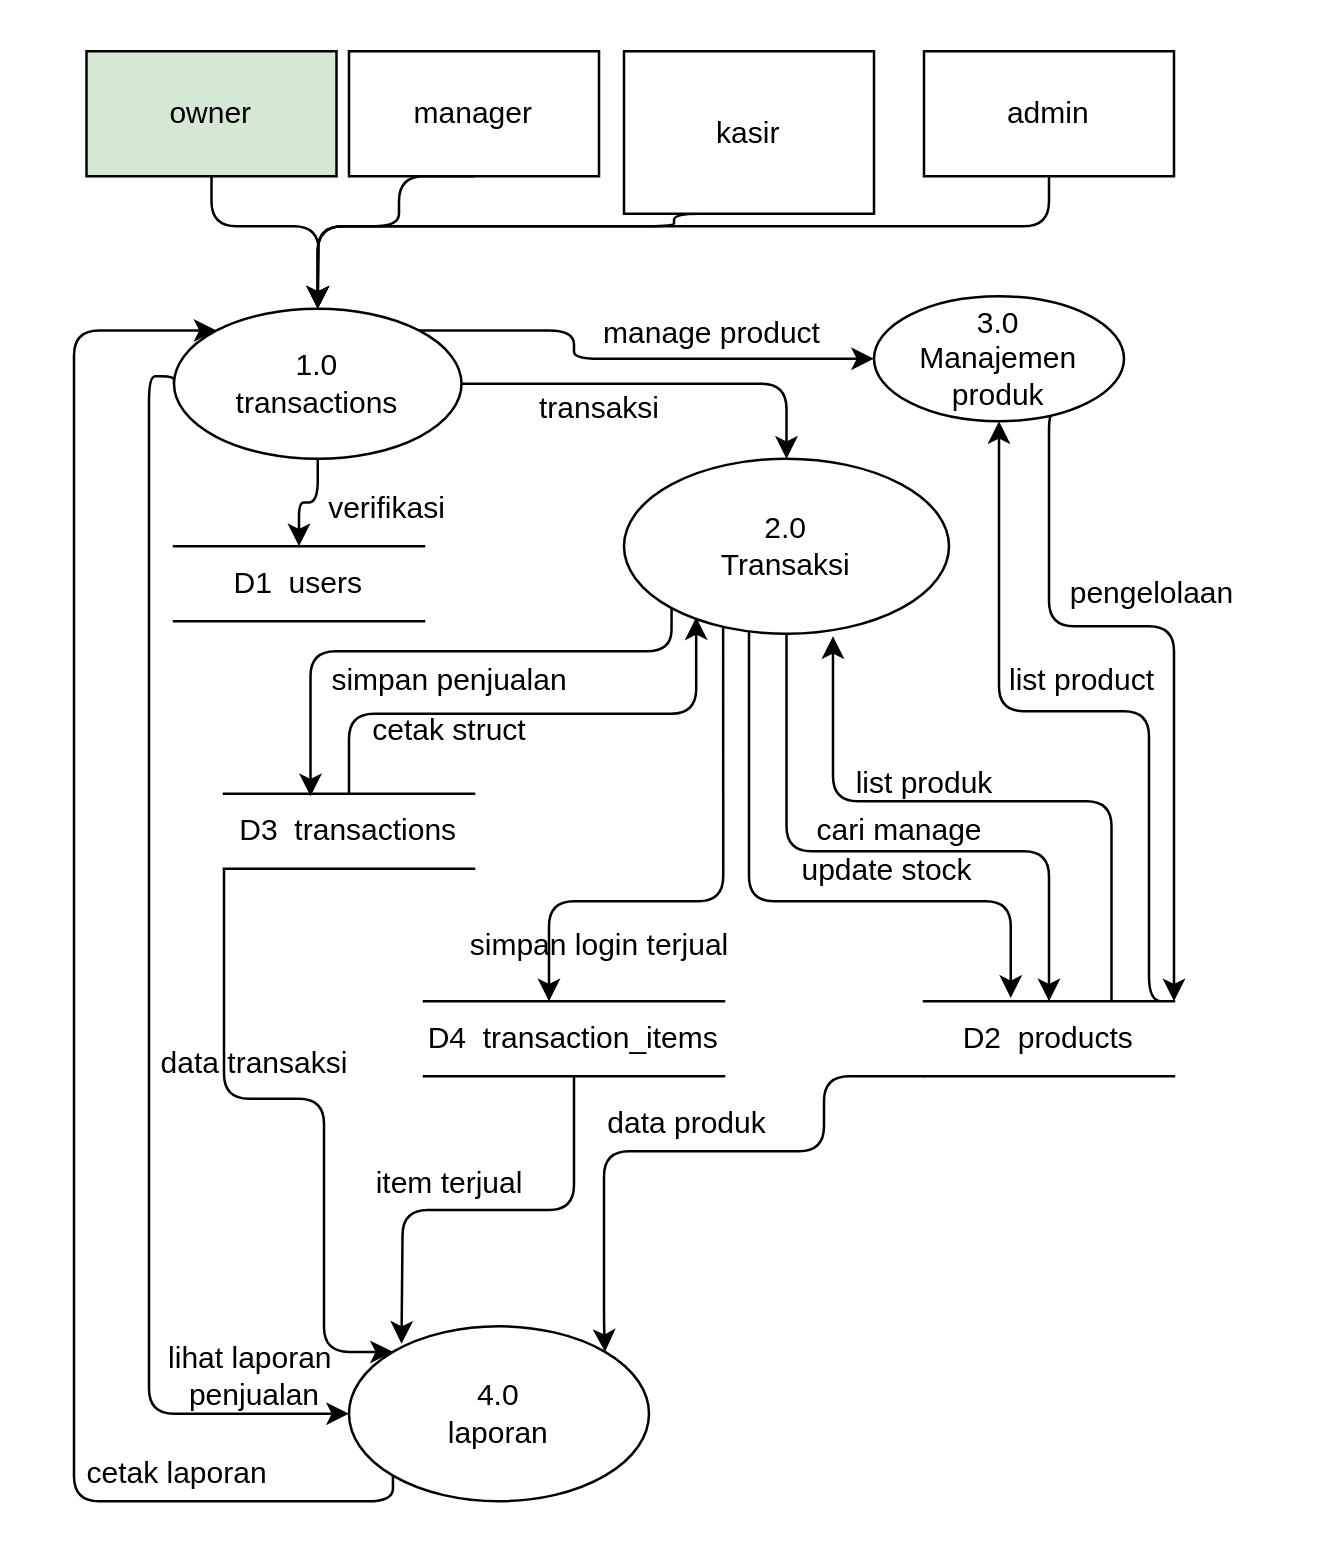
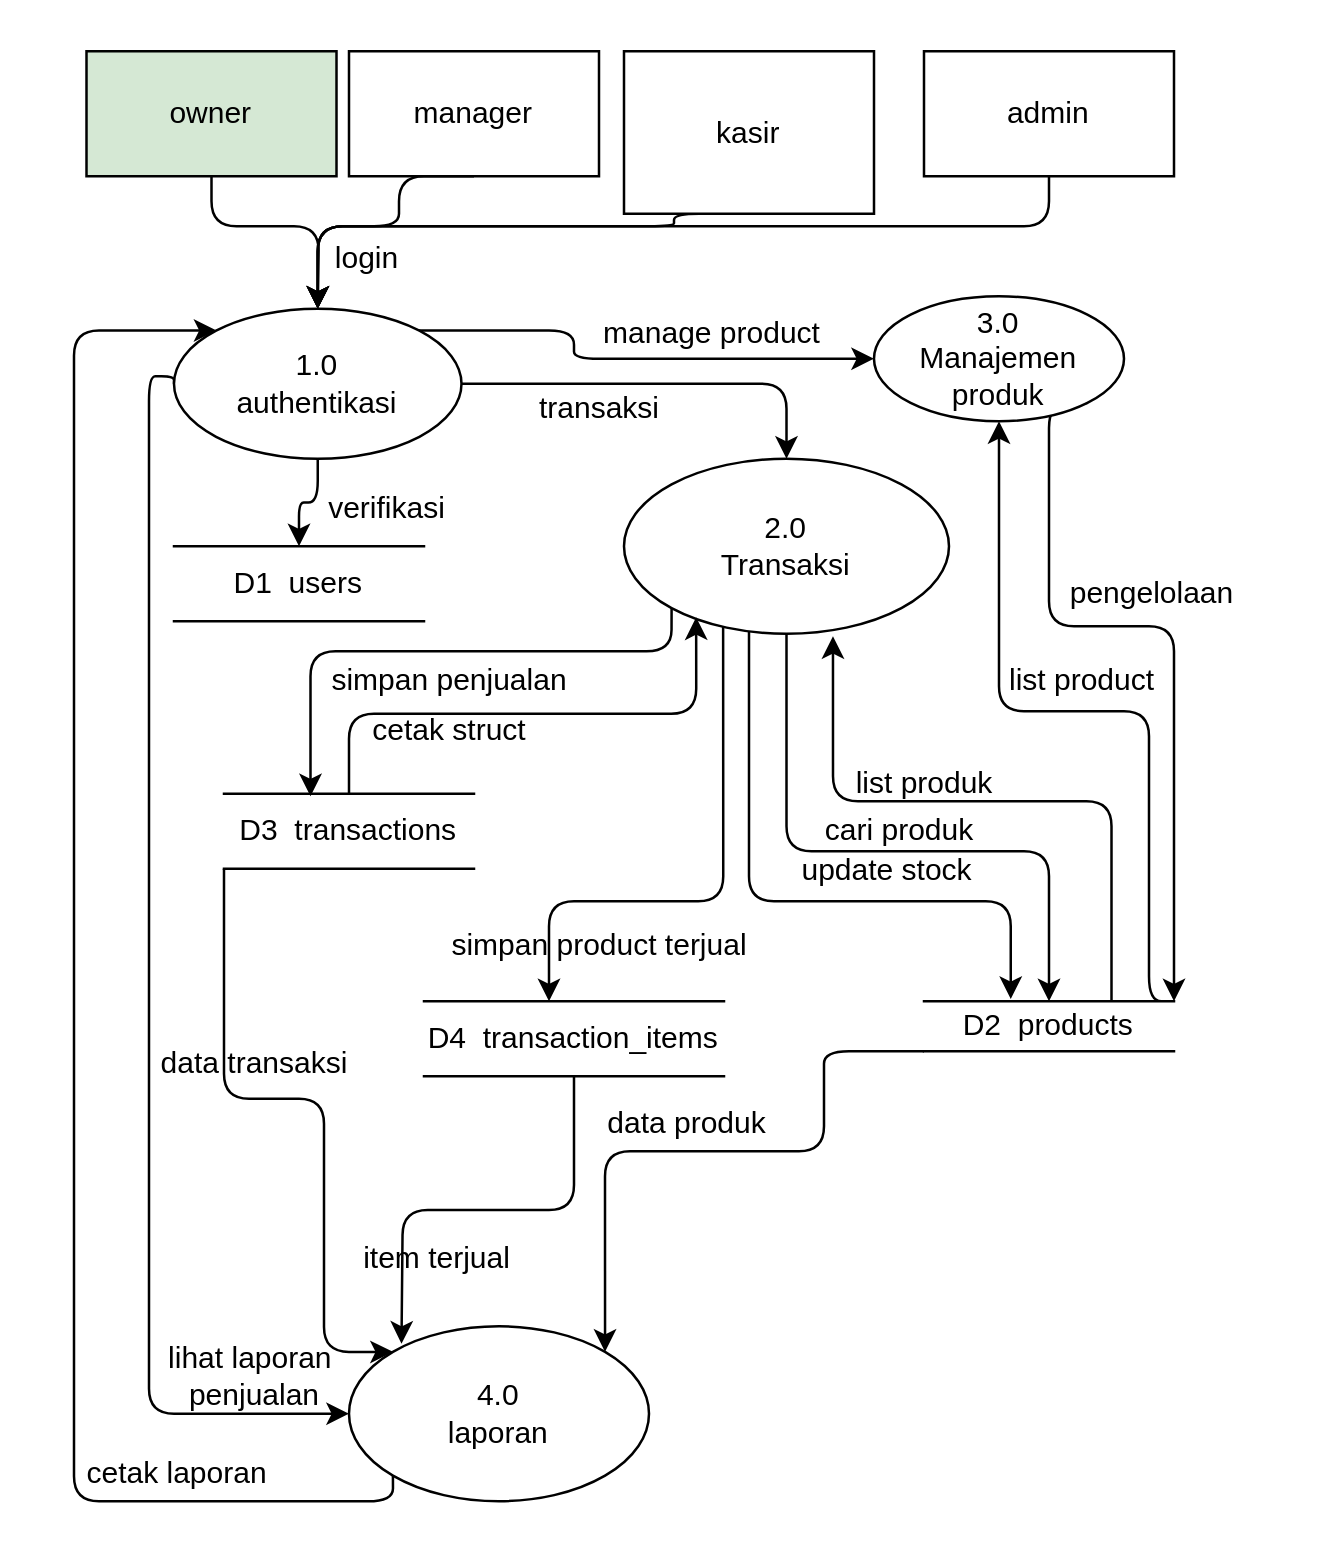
node "login": added
node "1.0 transactions": label "1.0 transactions" -> "1.0 authentikasi"
node "cari manage": label "cari manage" -> "cari produk"
node "simpan login terjual": label "simpan login terjual" -> "simpan product terjual"
node "D2 products": size 250x75 -> 250x50
node "item terjual": moved (449, 1184) -> (436, 1259)
